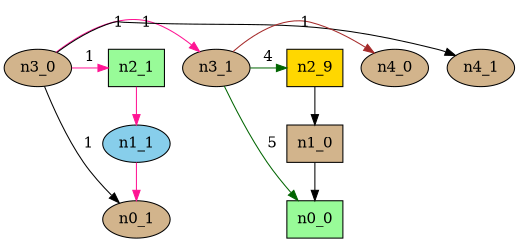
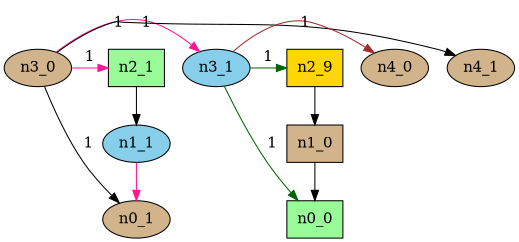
edge "n3_1" -> "n2_9": label "4" -> "1"
node "n3_1": fillcolor tan -> skyblue
edge "n2_1" -> "n1_1": color deeppink -> black
edge "n3_1" -> "n0_0": label "5" -> "1"
